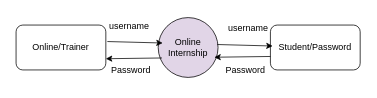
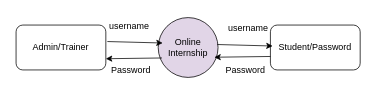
node "Online/Trainer": label "Online/Trainer" -> "Admin/Trainer"
